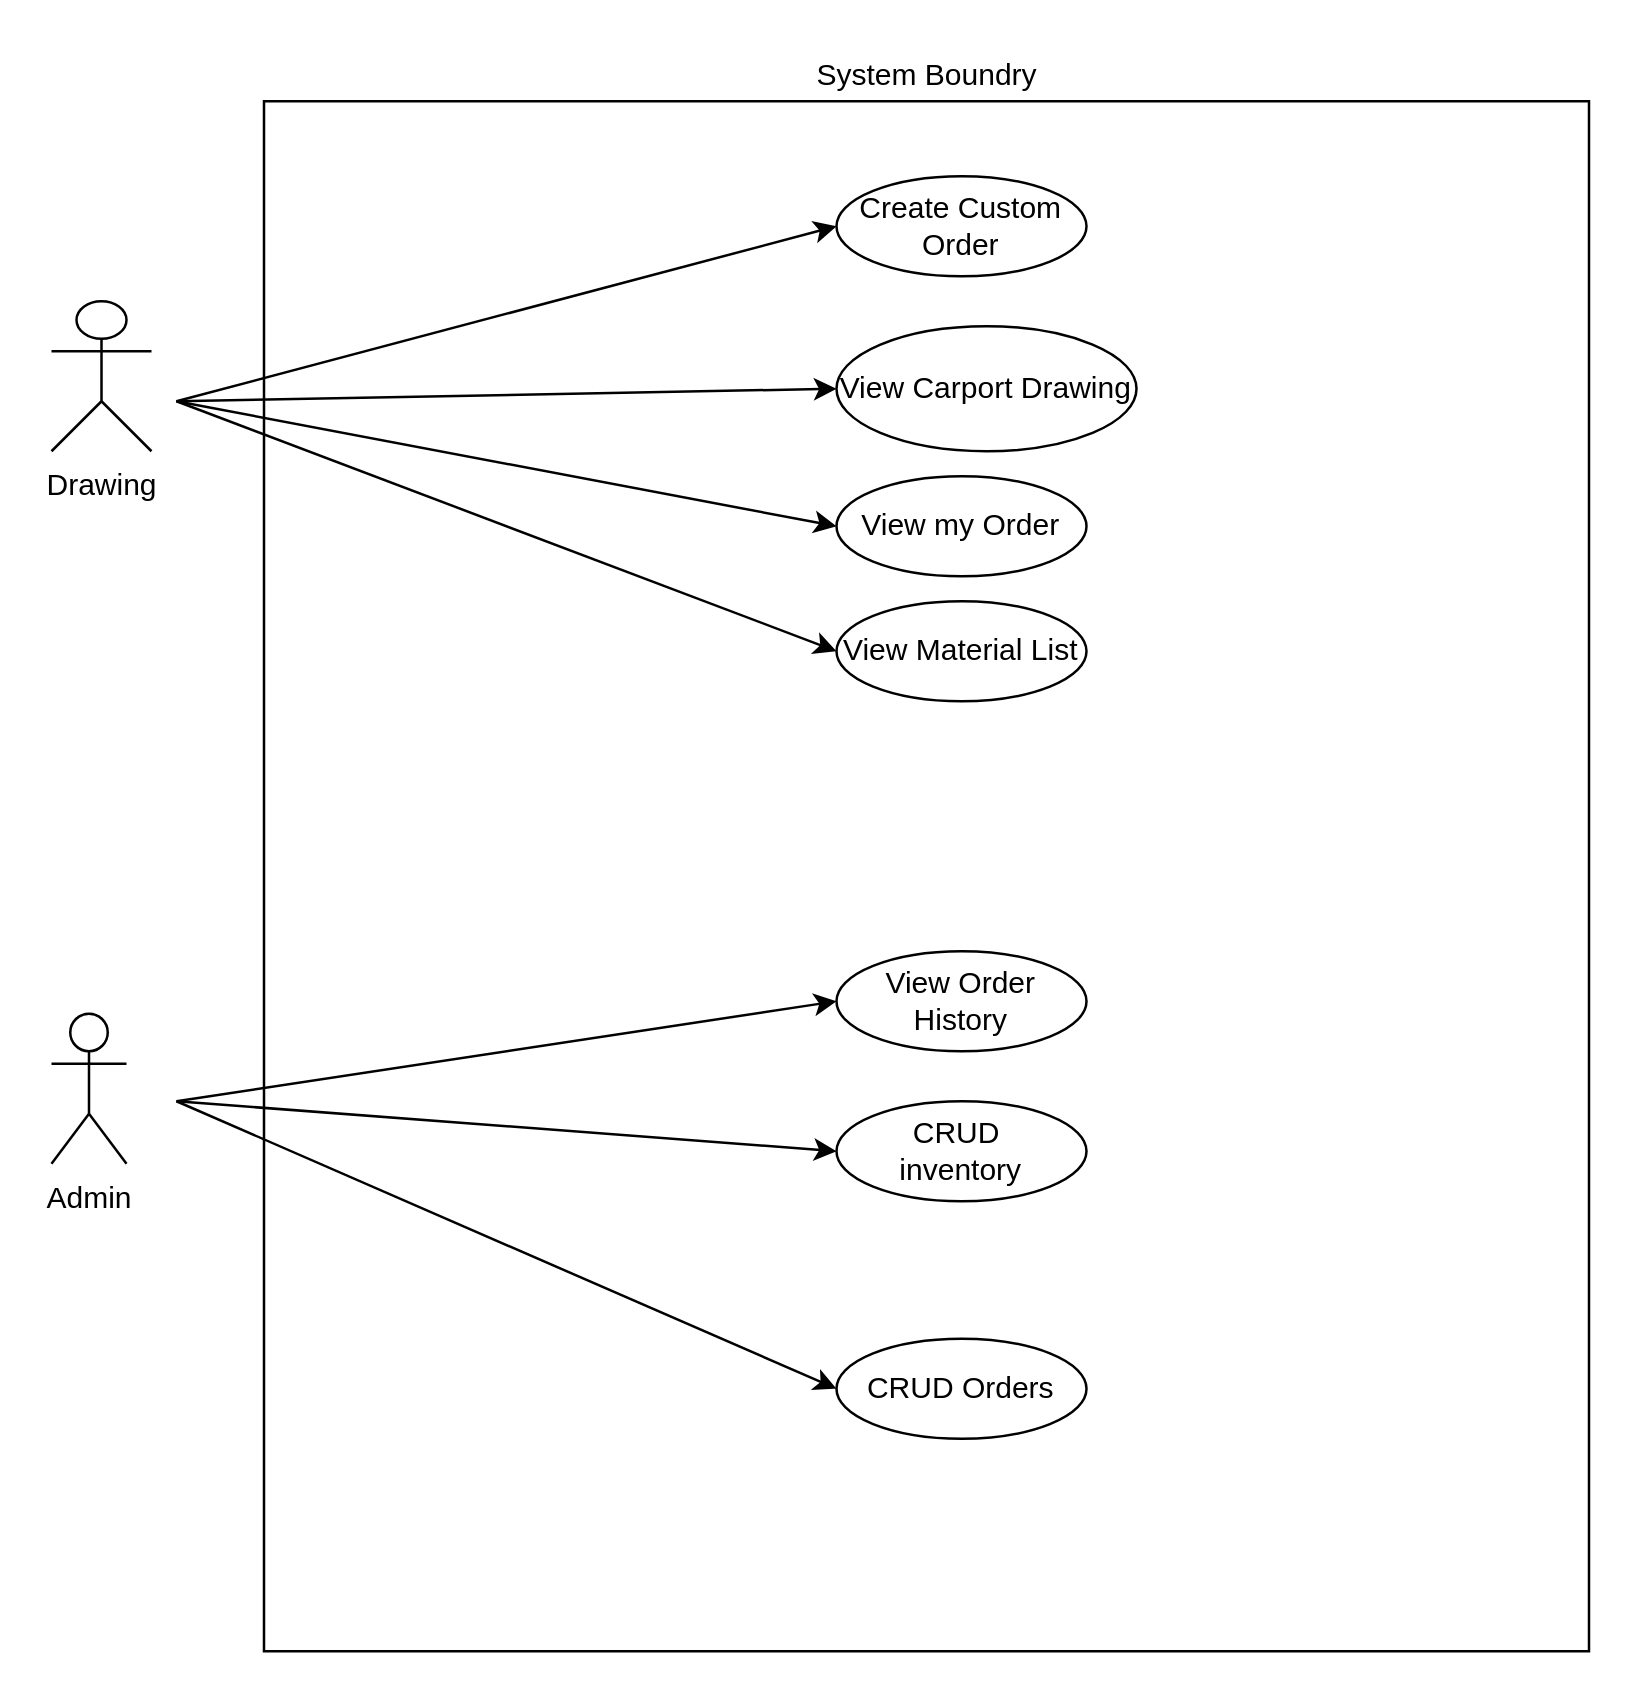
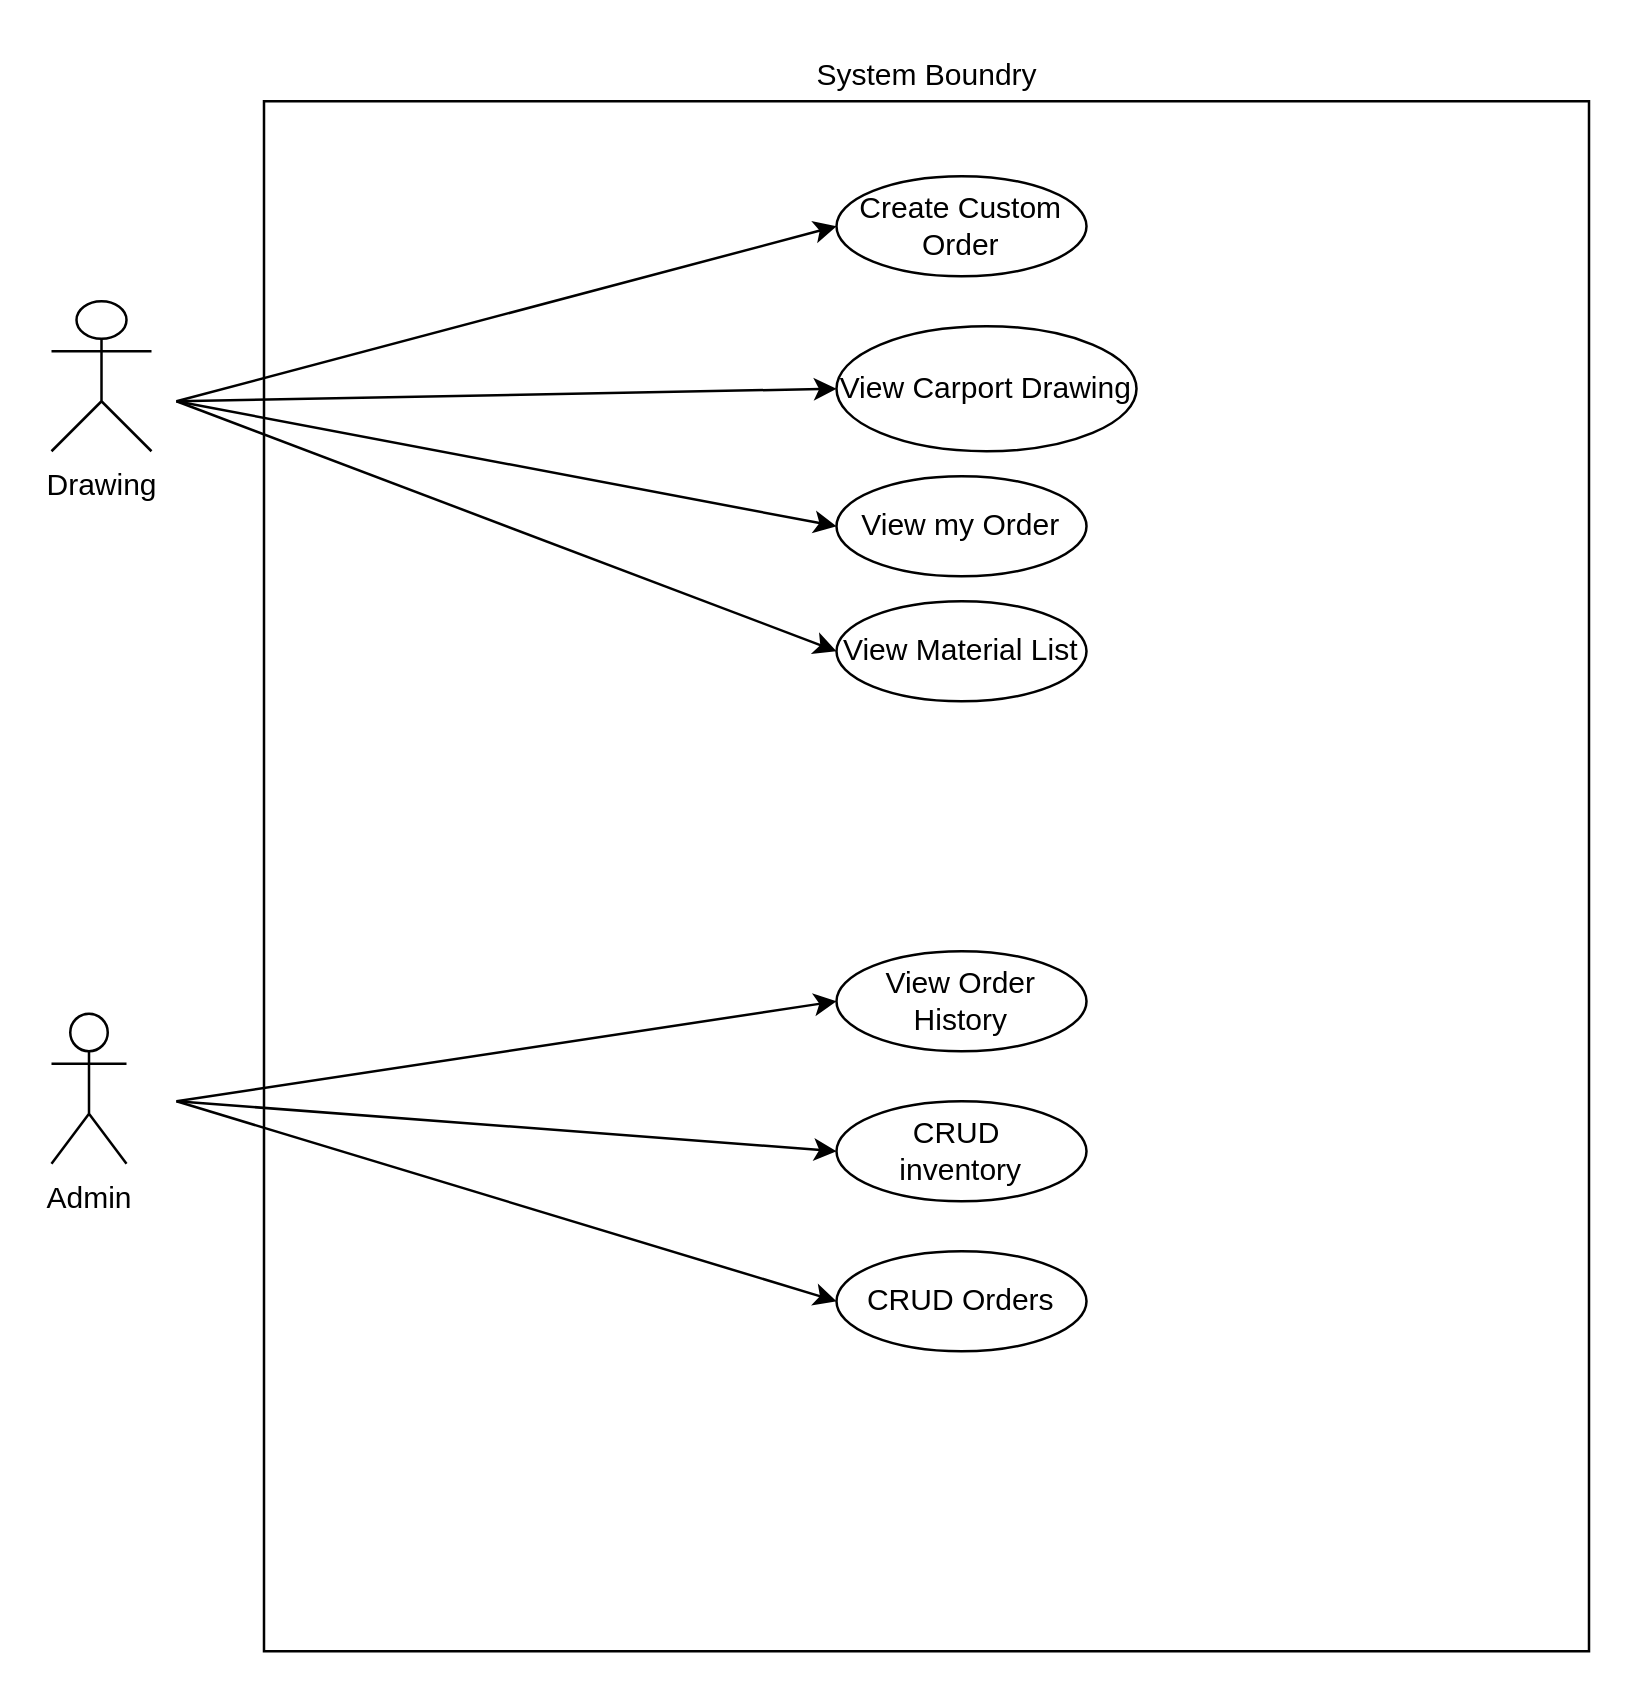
node "CRUD Orders": moved (961, 1389) -> (961, 1301)
